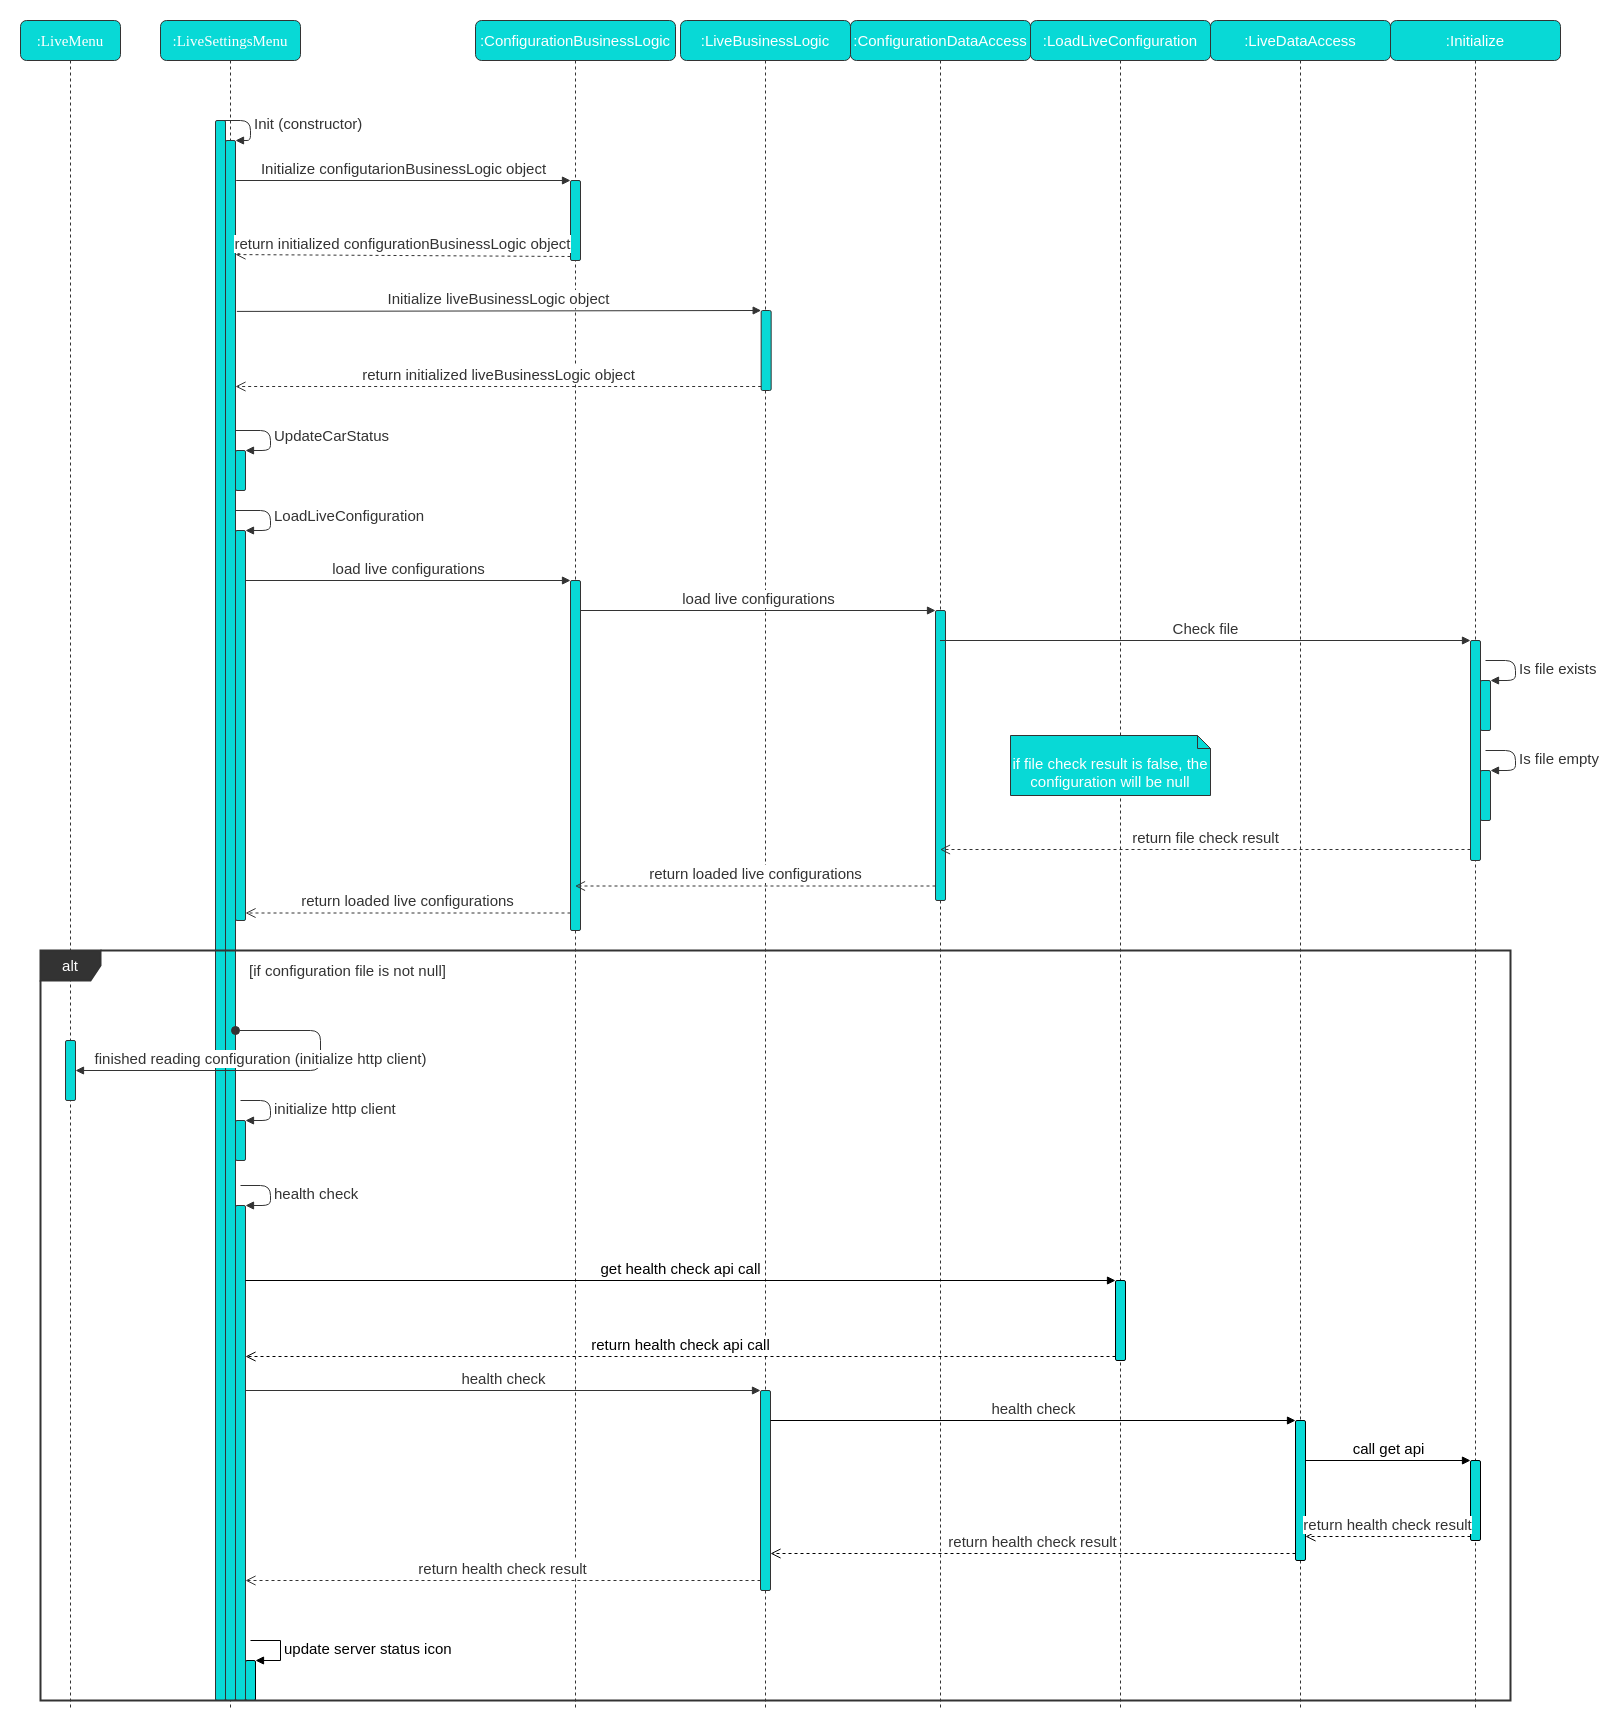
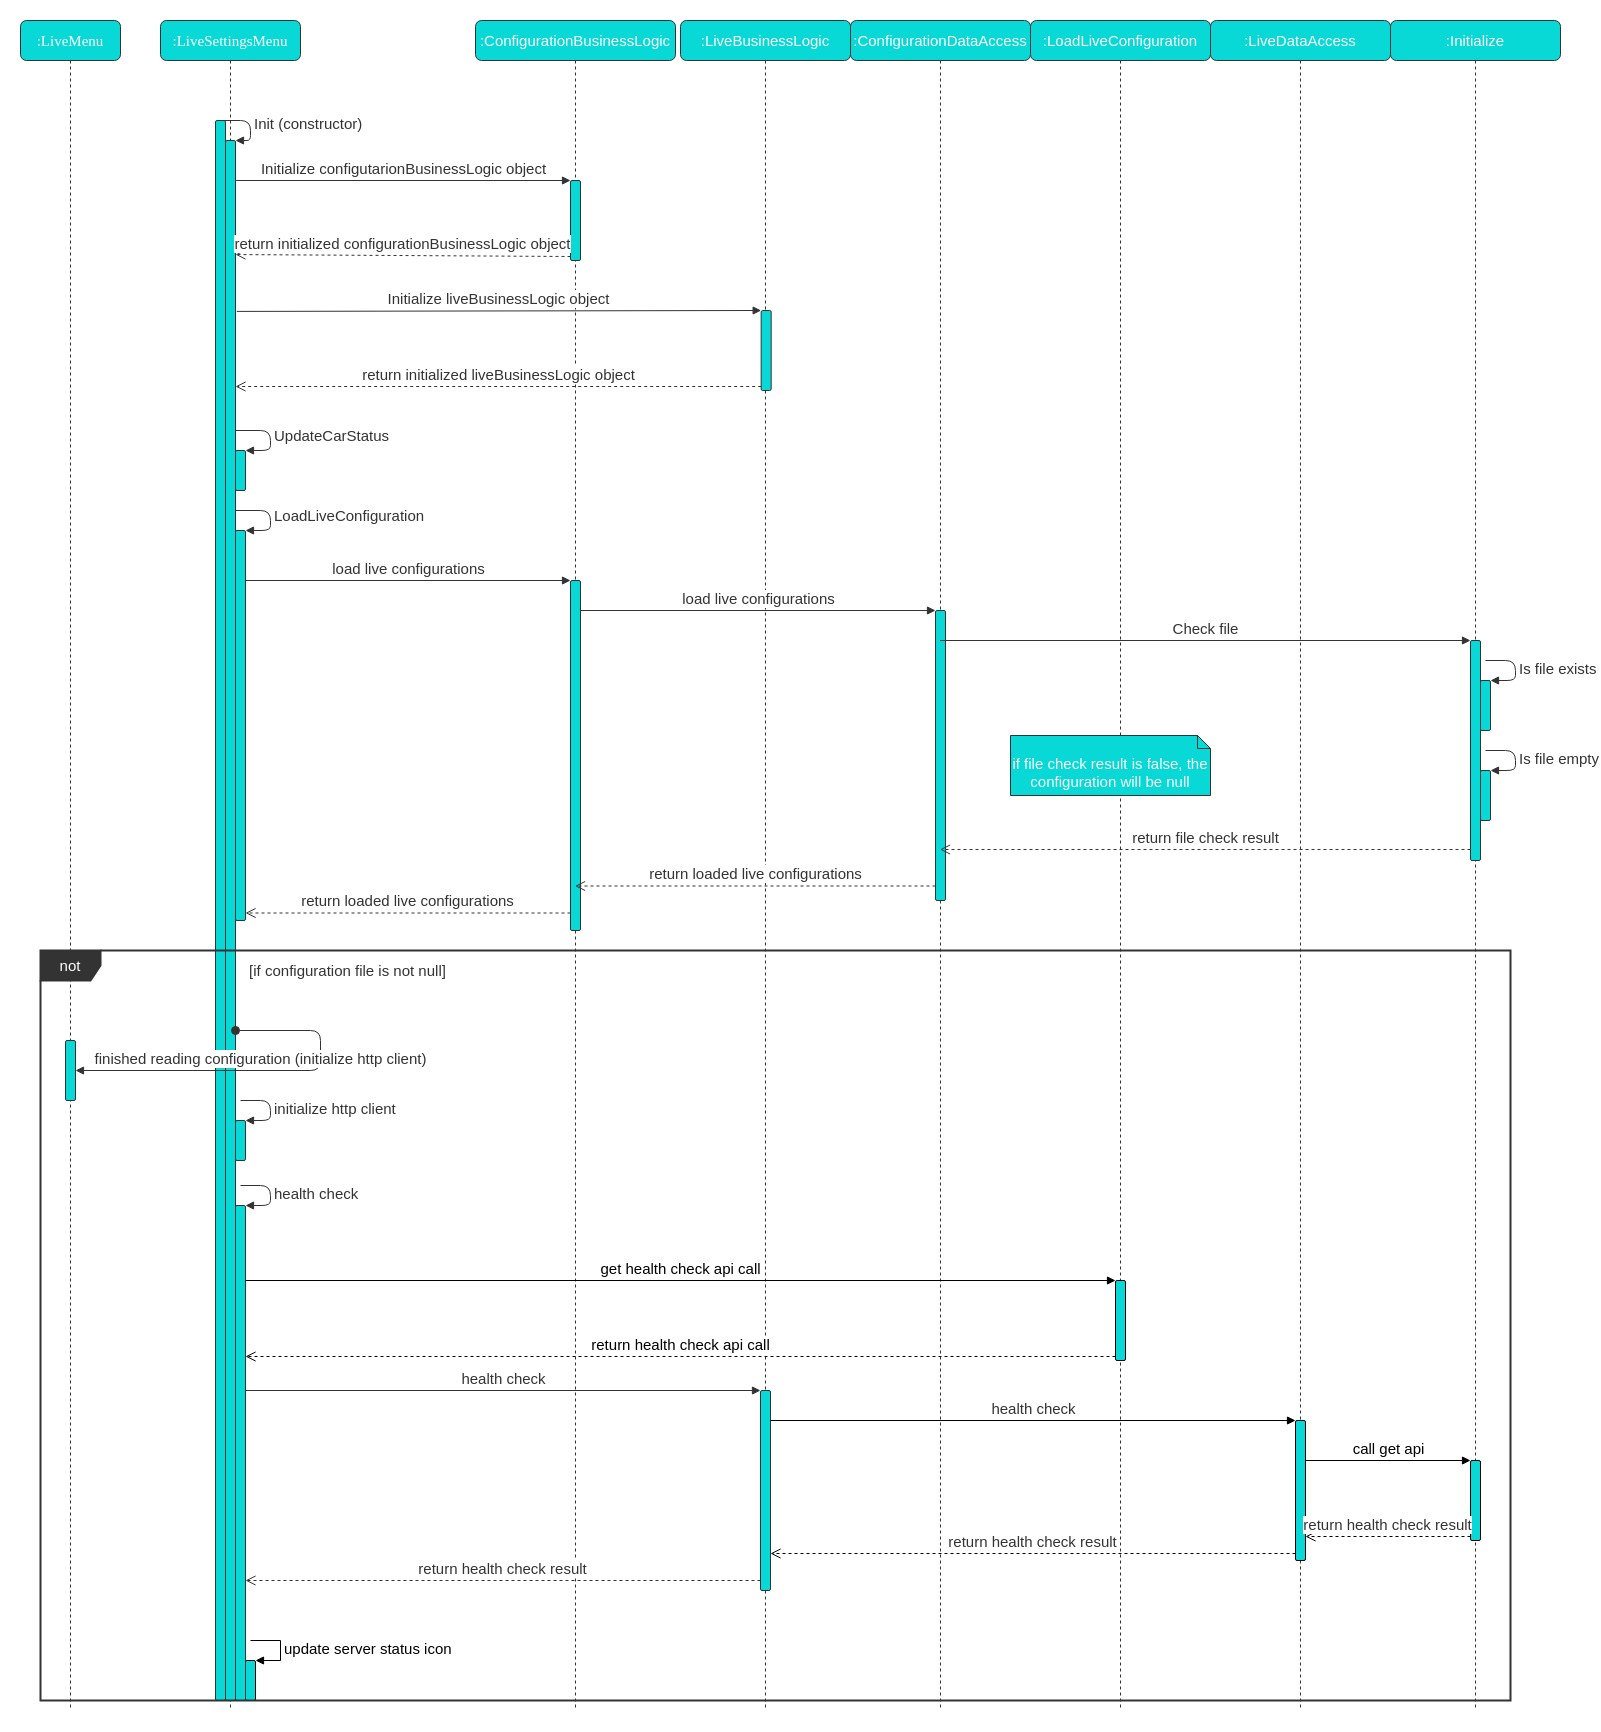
node "alt": label "alt" -> "not"
